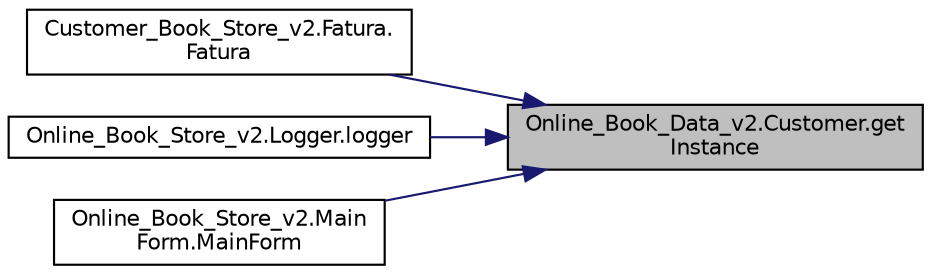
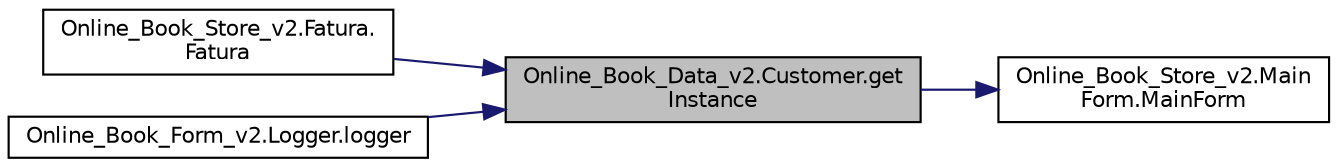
node "Customer_Book_Store_v2.Fatura. Fatura": label "Customer_Book_Store_v2.Fatura. Fatura" -> "Online_Book_Store_v2.Fatura. Fatura"
node "Online_Book_Store_v2.Logger.logger": label "Online_Book_Store_v2.Logger.logger" -> "Online_Book_Form_v2.Logger.logger"
edge "Online_Book_Store_v2.Main Form.MainForm" -> "Online_Book_Data_v2.Customer.get Instance": reversed
